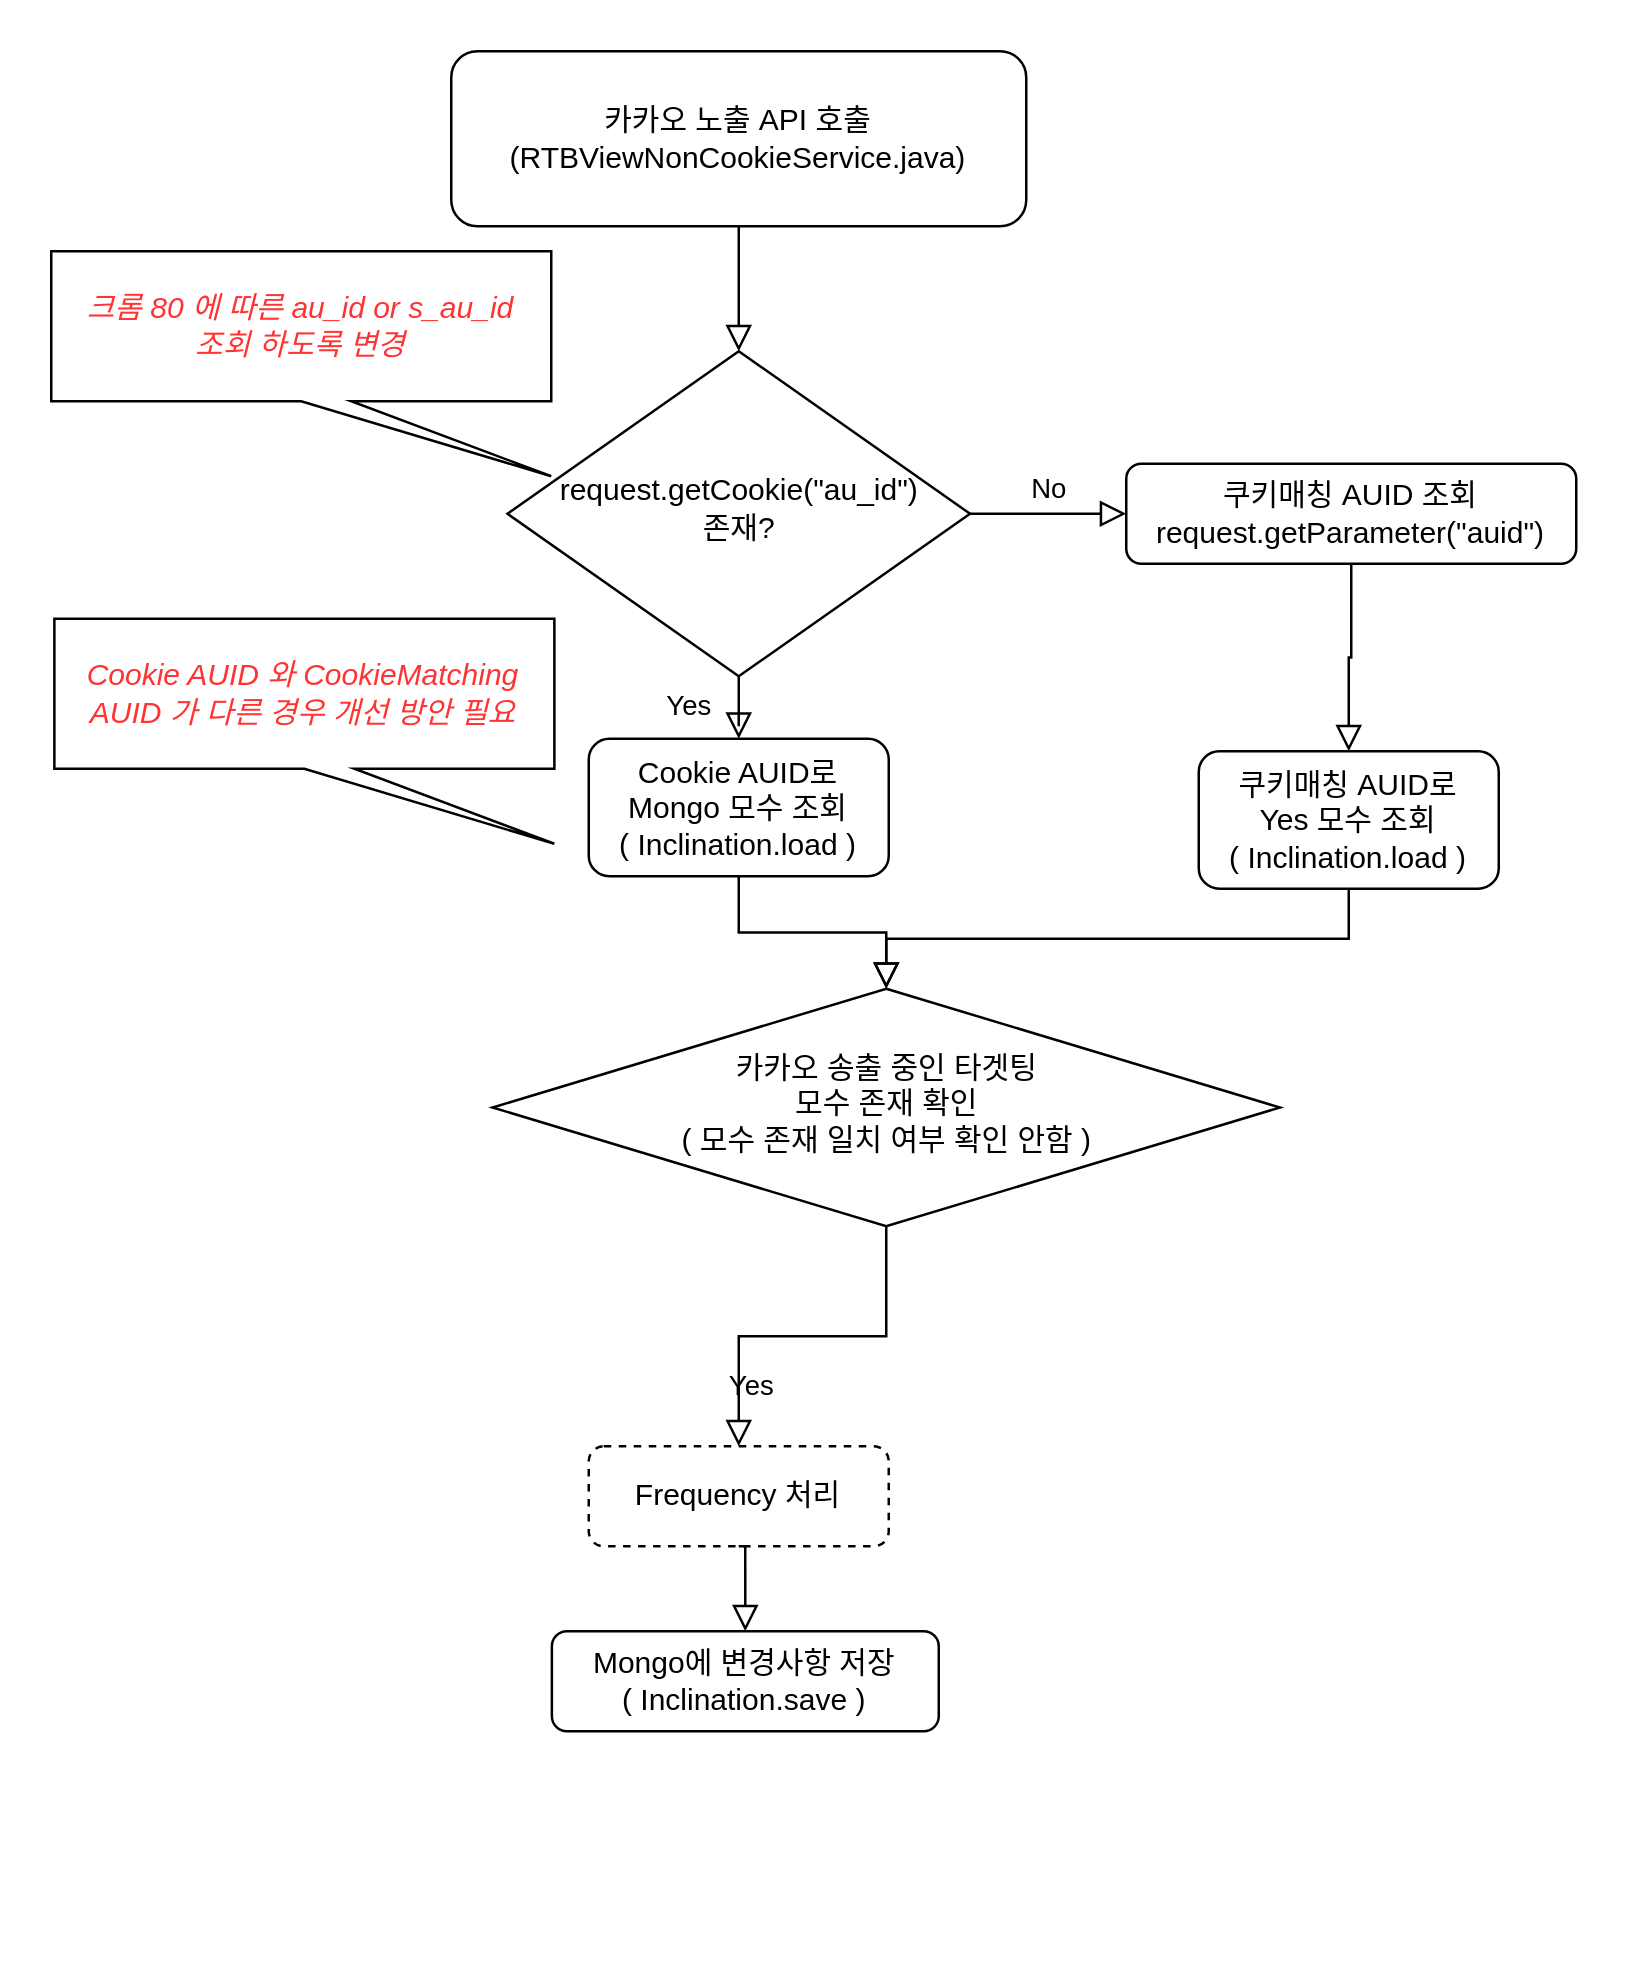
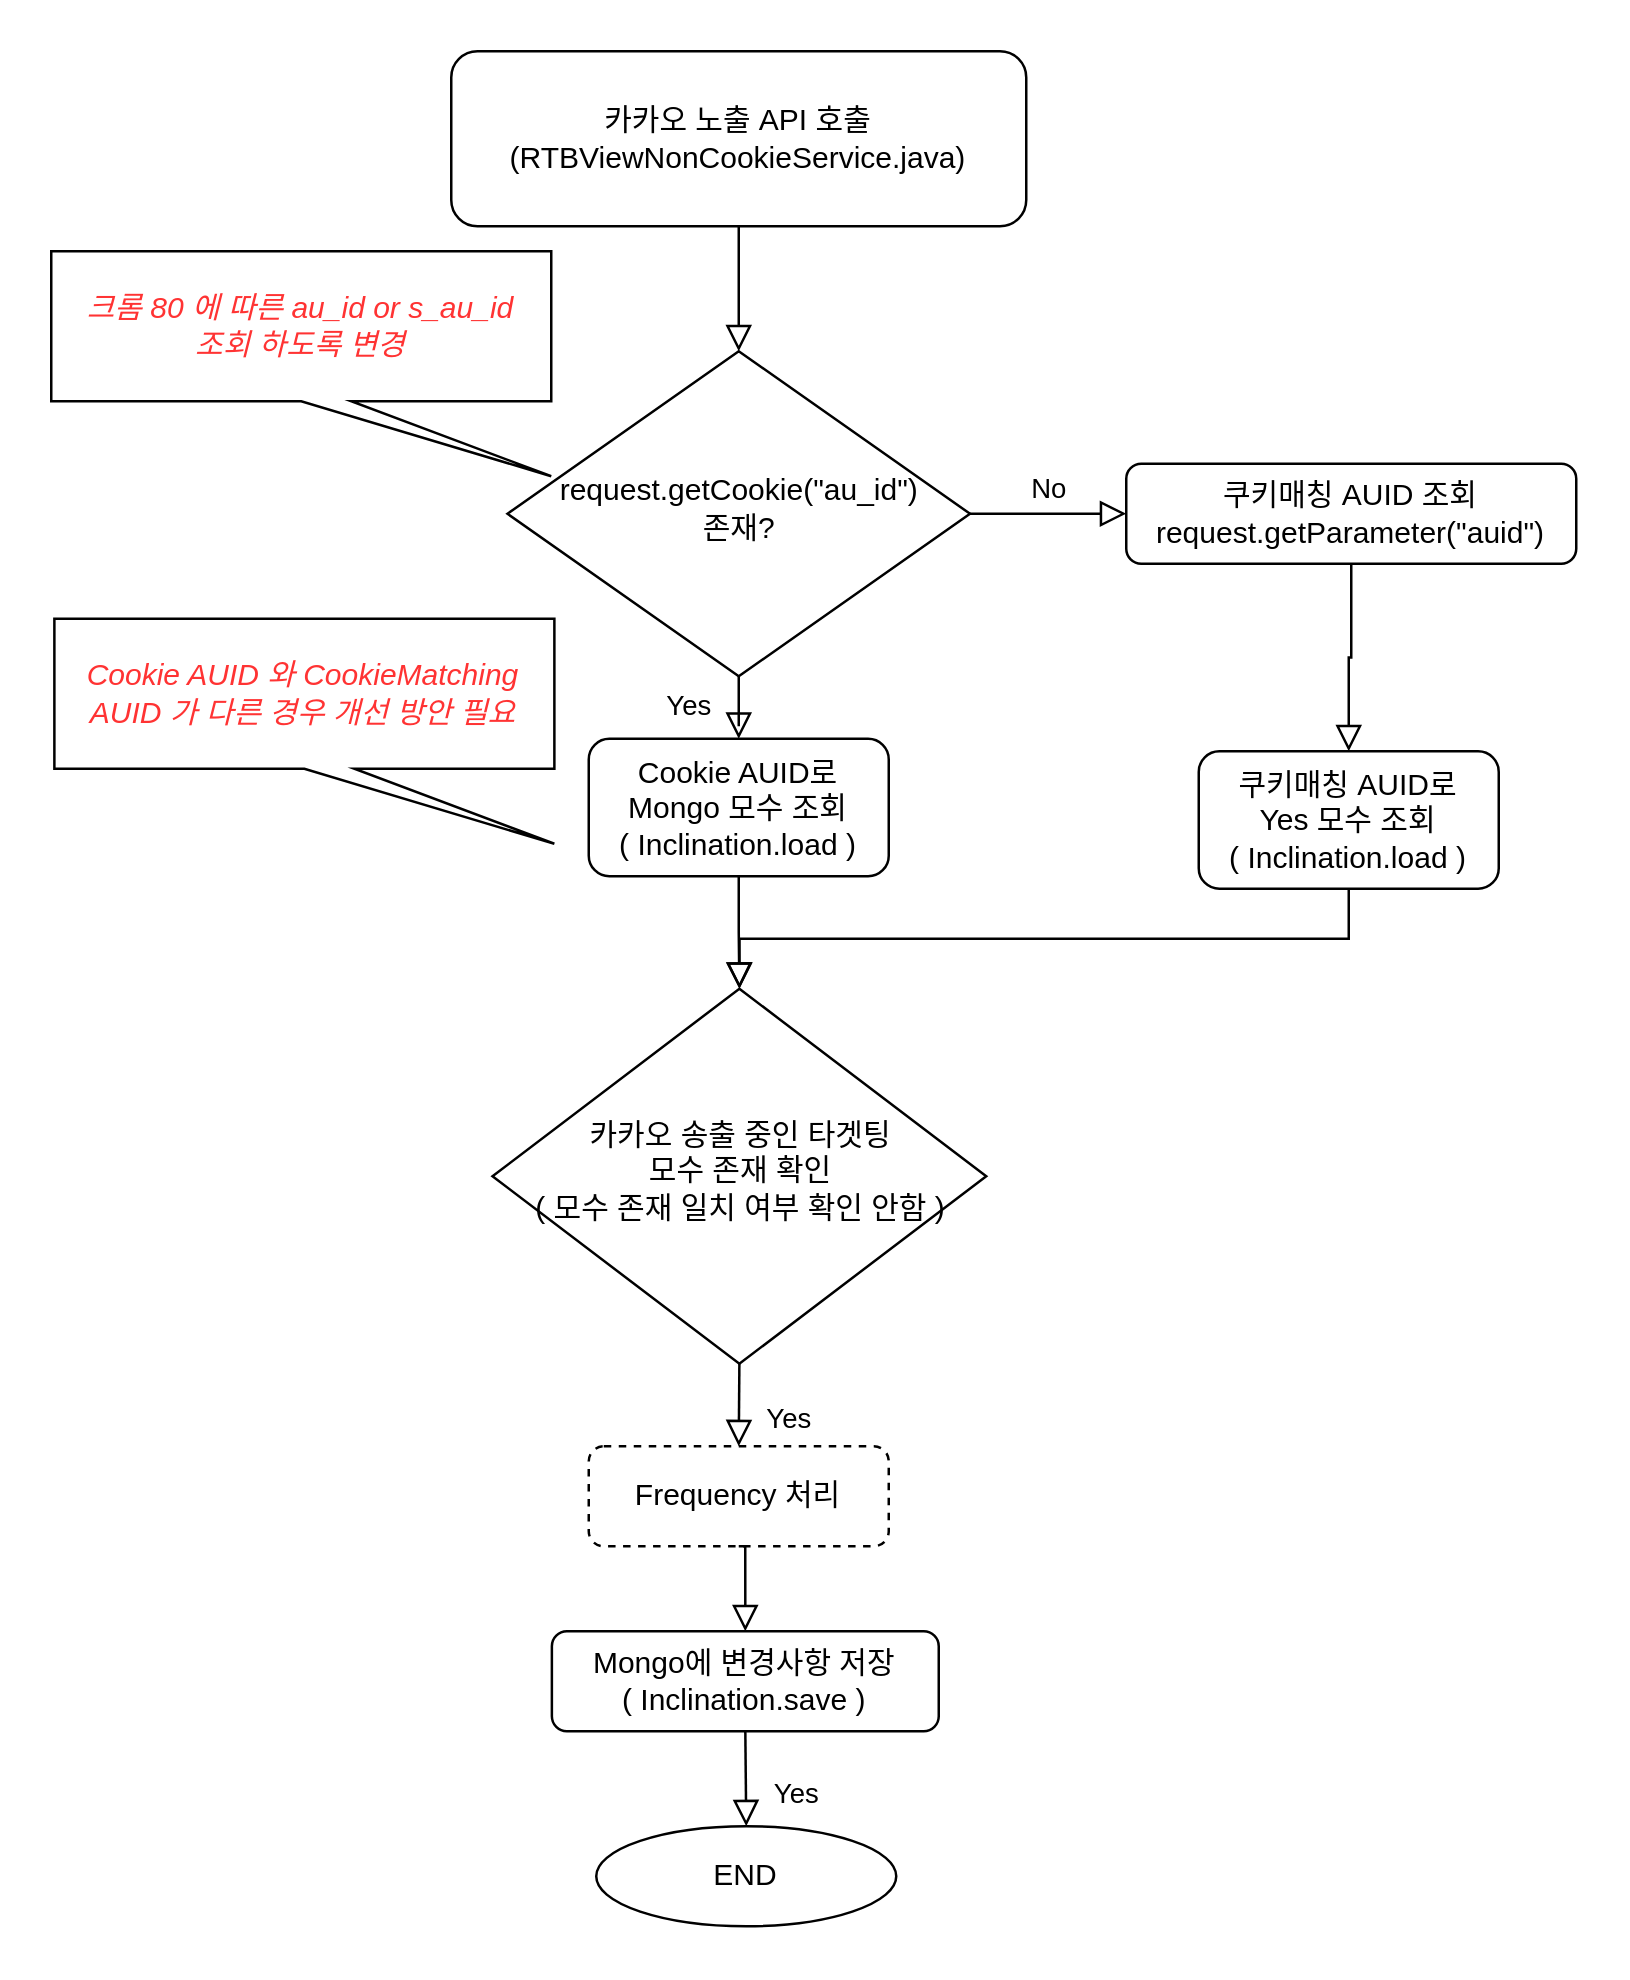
node "카카오 송출 중인 타겟팅 모수 존재 확인 ( 모수 존재 일치 여부 확인 안함 )": size 788x238 -> 494x375
edge "Mongo에 변경사항 저장 ( Inclination.save )" -> "END": added, label "Yes"
node "END": added
